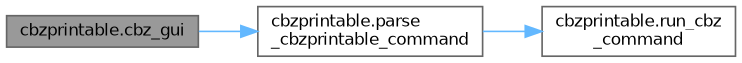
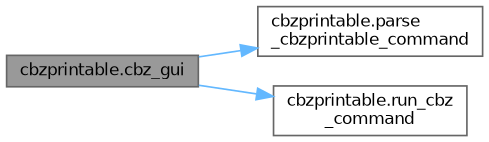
edge "cbzprintable.parse _cbzprintable_command" -> "cbzprintable.run_cbz _command": now "cbzprintable.cbz_gui" -> "cbzprintable.run_cbz _command"
